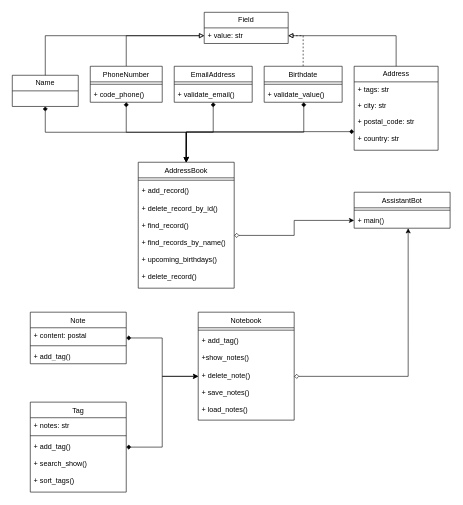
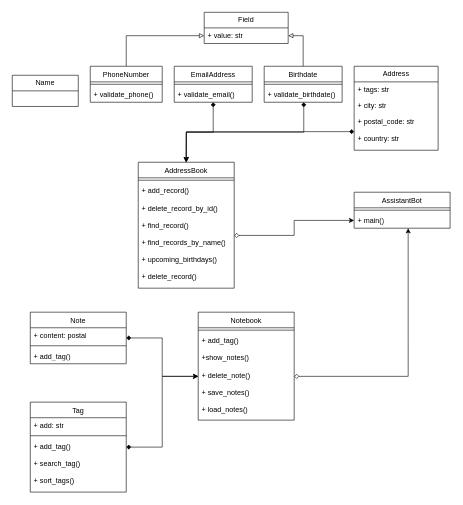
edge "Name" -> "+ value: str": removed
edge "Address" -> "+ value: str": removed
edge "Birthdate" -> "+ value: str": style dashed -> solid
node "+ code_phone()": label "+ code_phone()" -> "+ validate_phone()"
node "+ validate_value()": label "+ validate_value()" -> "+ validate_birthdate()"
edge "PhoneNumber" -- "AddressBook": removed
edge "Name" -- "AddressBook": removed
node "+ notes: str": label "+ notes: str" -> "+ add: str"
node "+ add_tag() + search_show() + sort_tags()": label "+ add_tag() + search_show() + sort_tags()" -> "+ add_tag() + search_tag() + sort_tags()"
